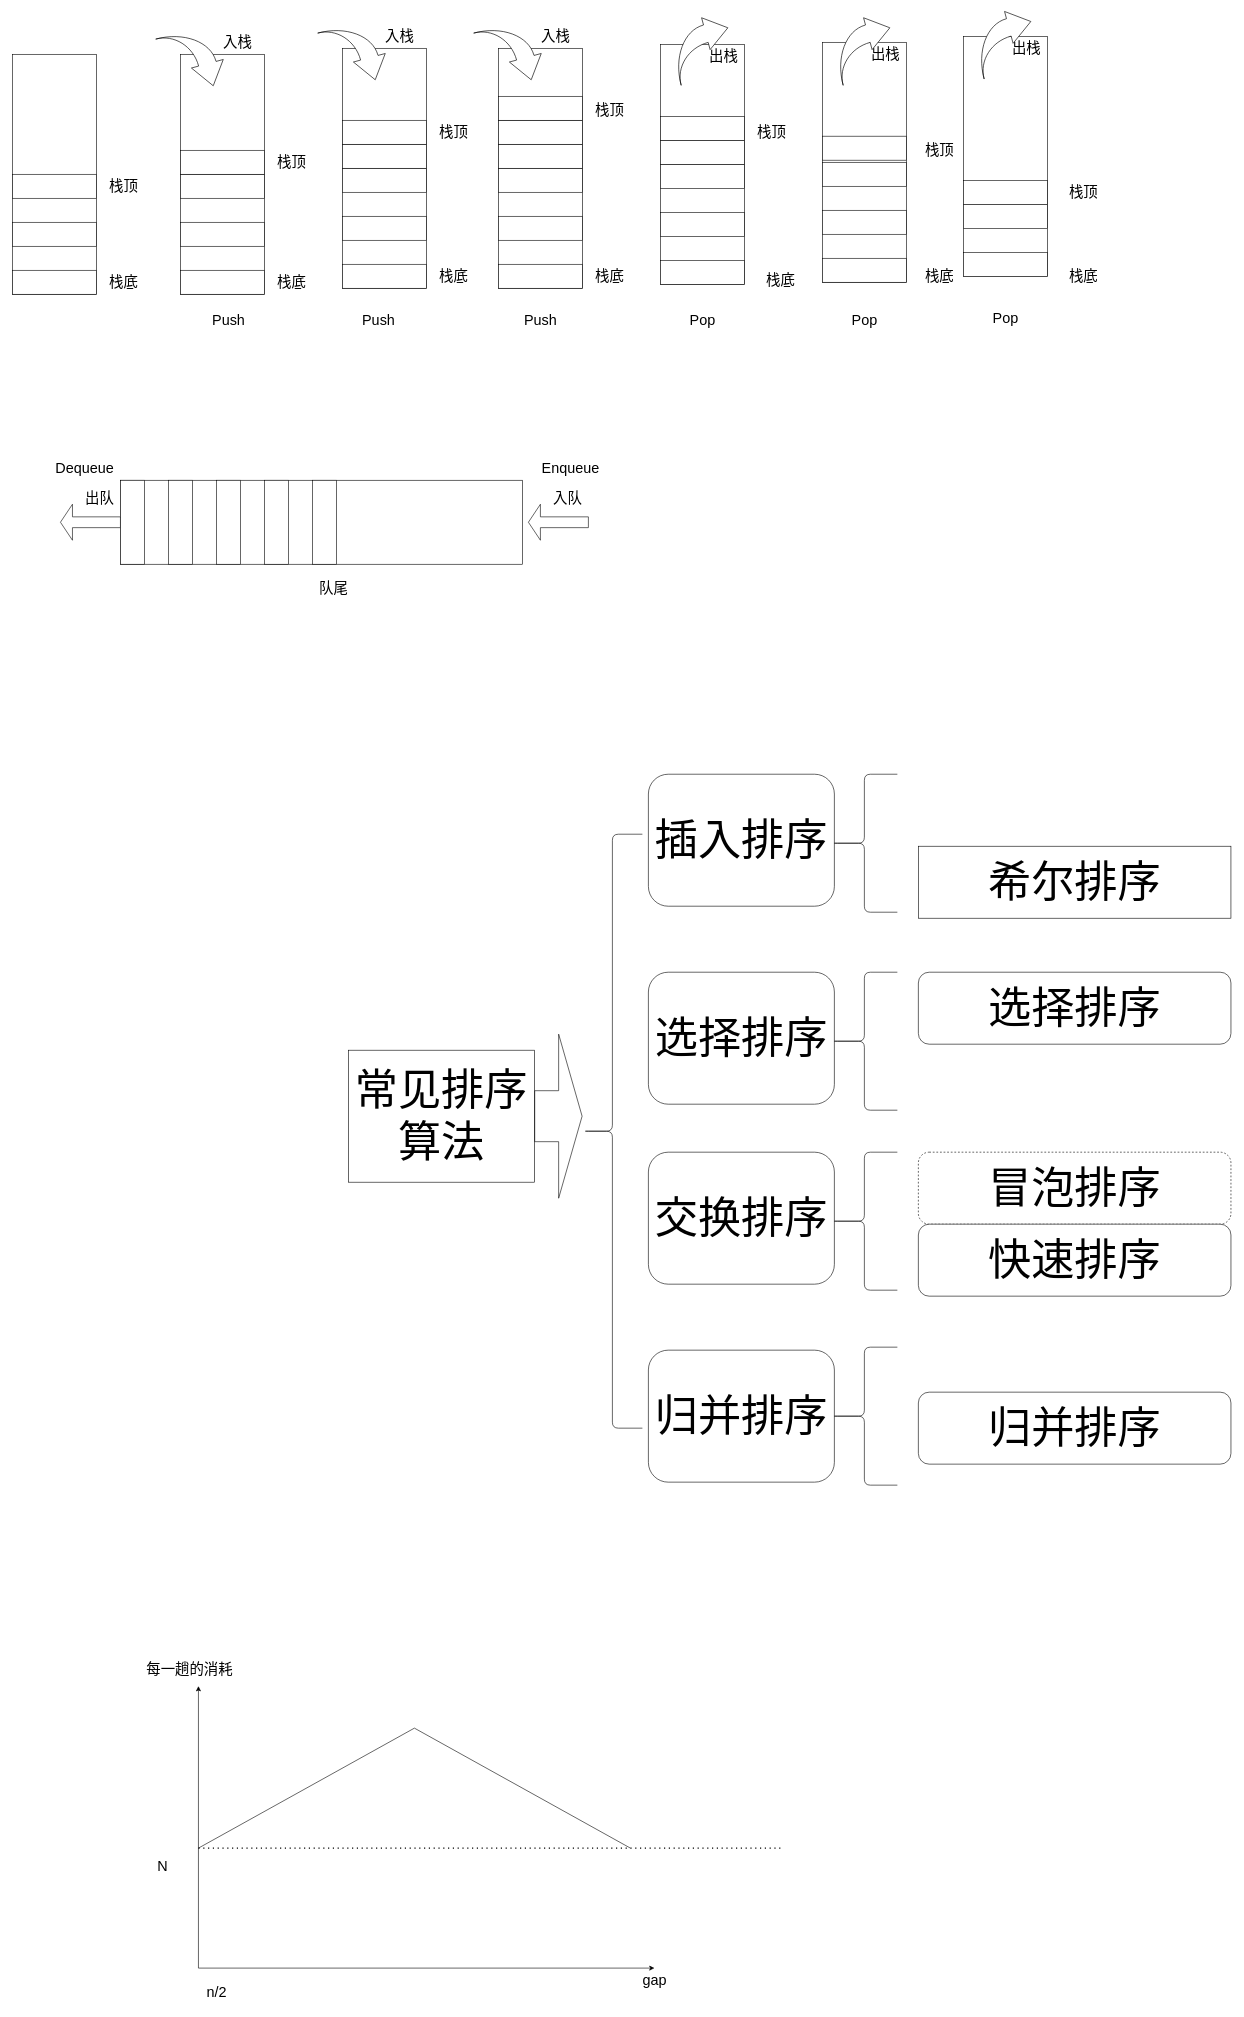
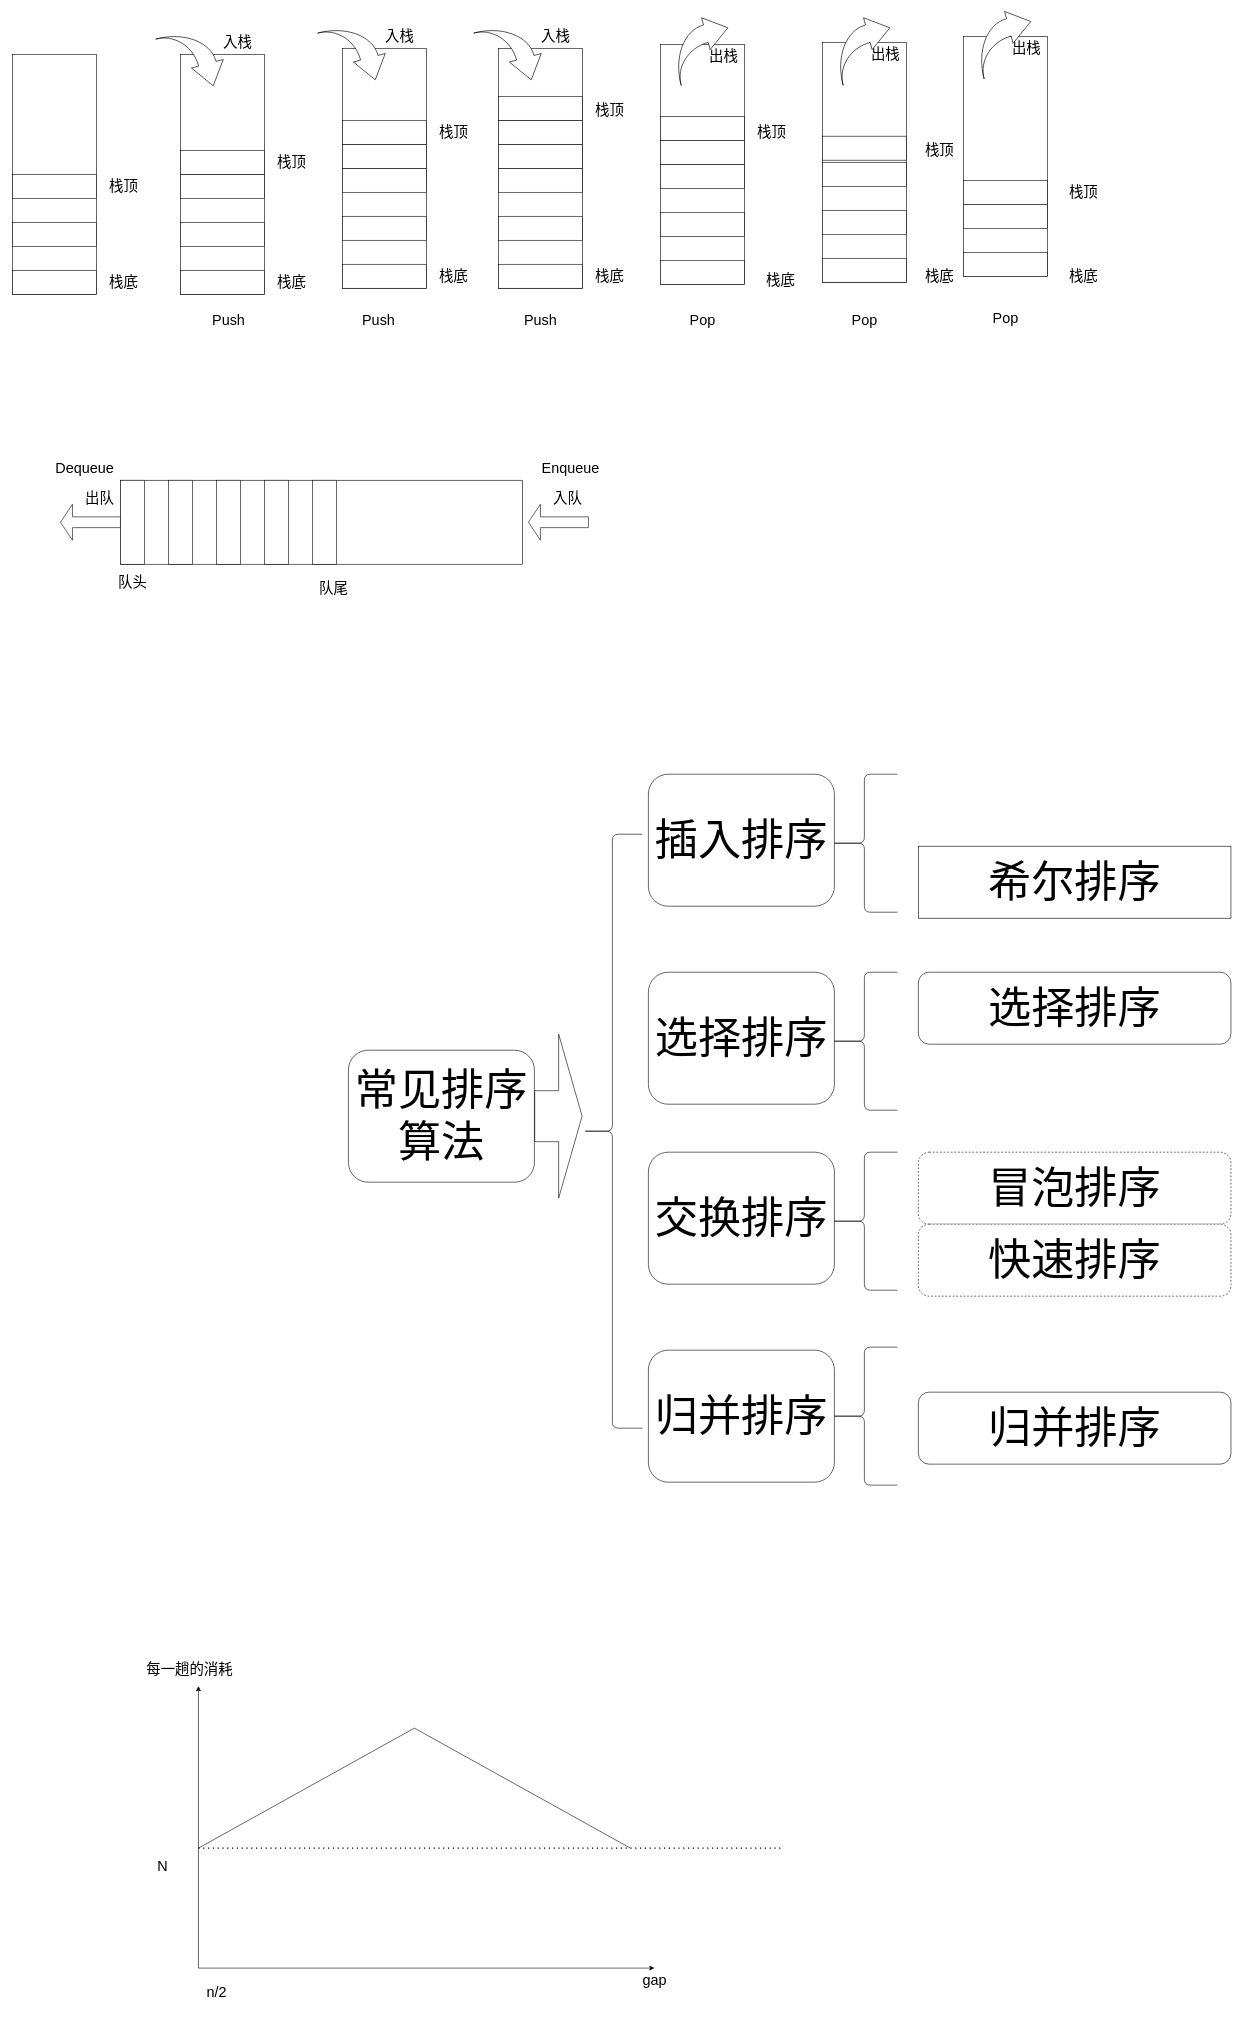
node "队头": added
node "常见排序算法": shape rectangle -> rounded rectangle
node "快速排序": style solid -> dashed
